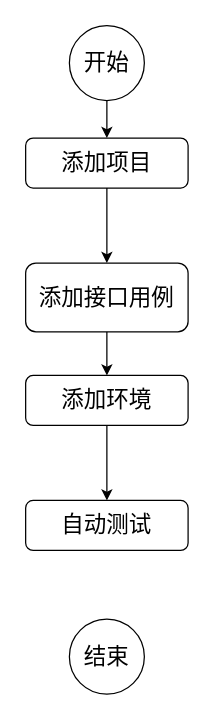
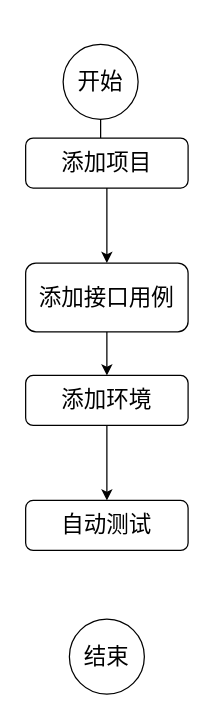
node "开始": moved (107, 63) -> (101, 82)
